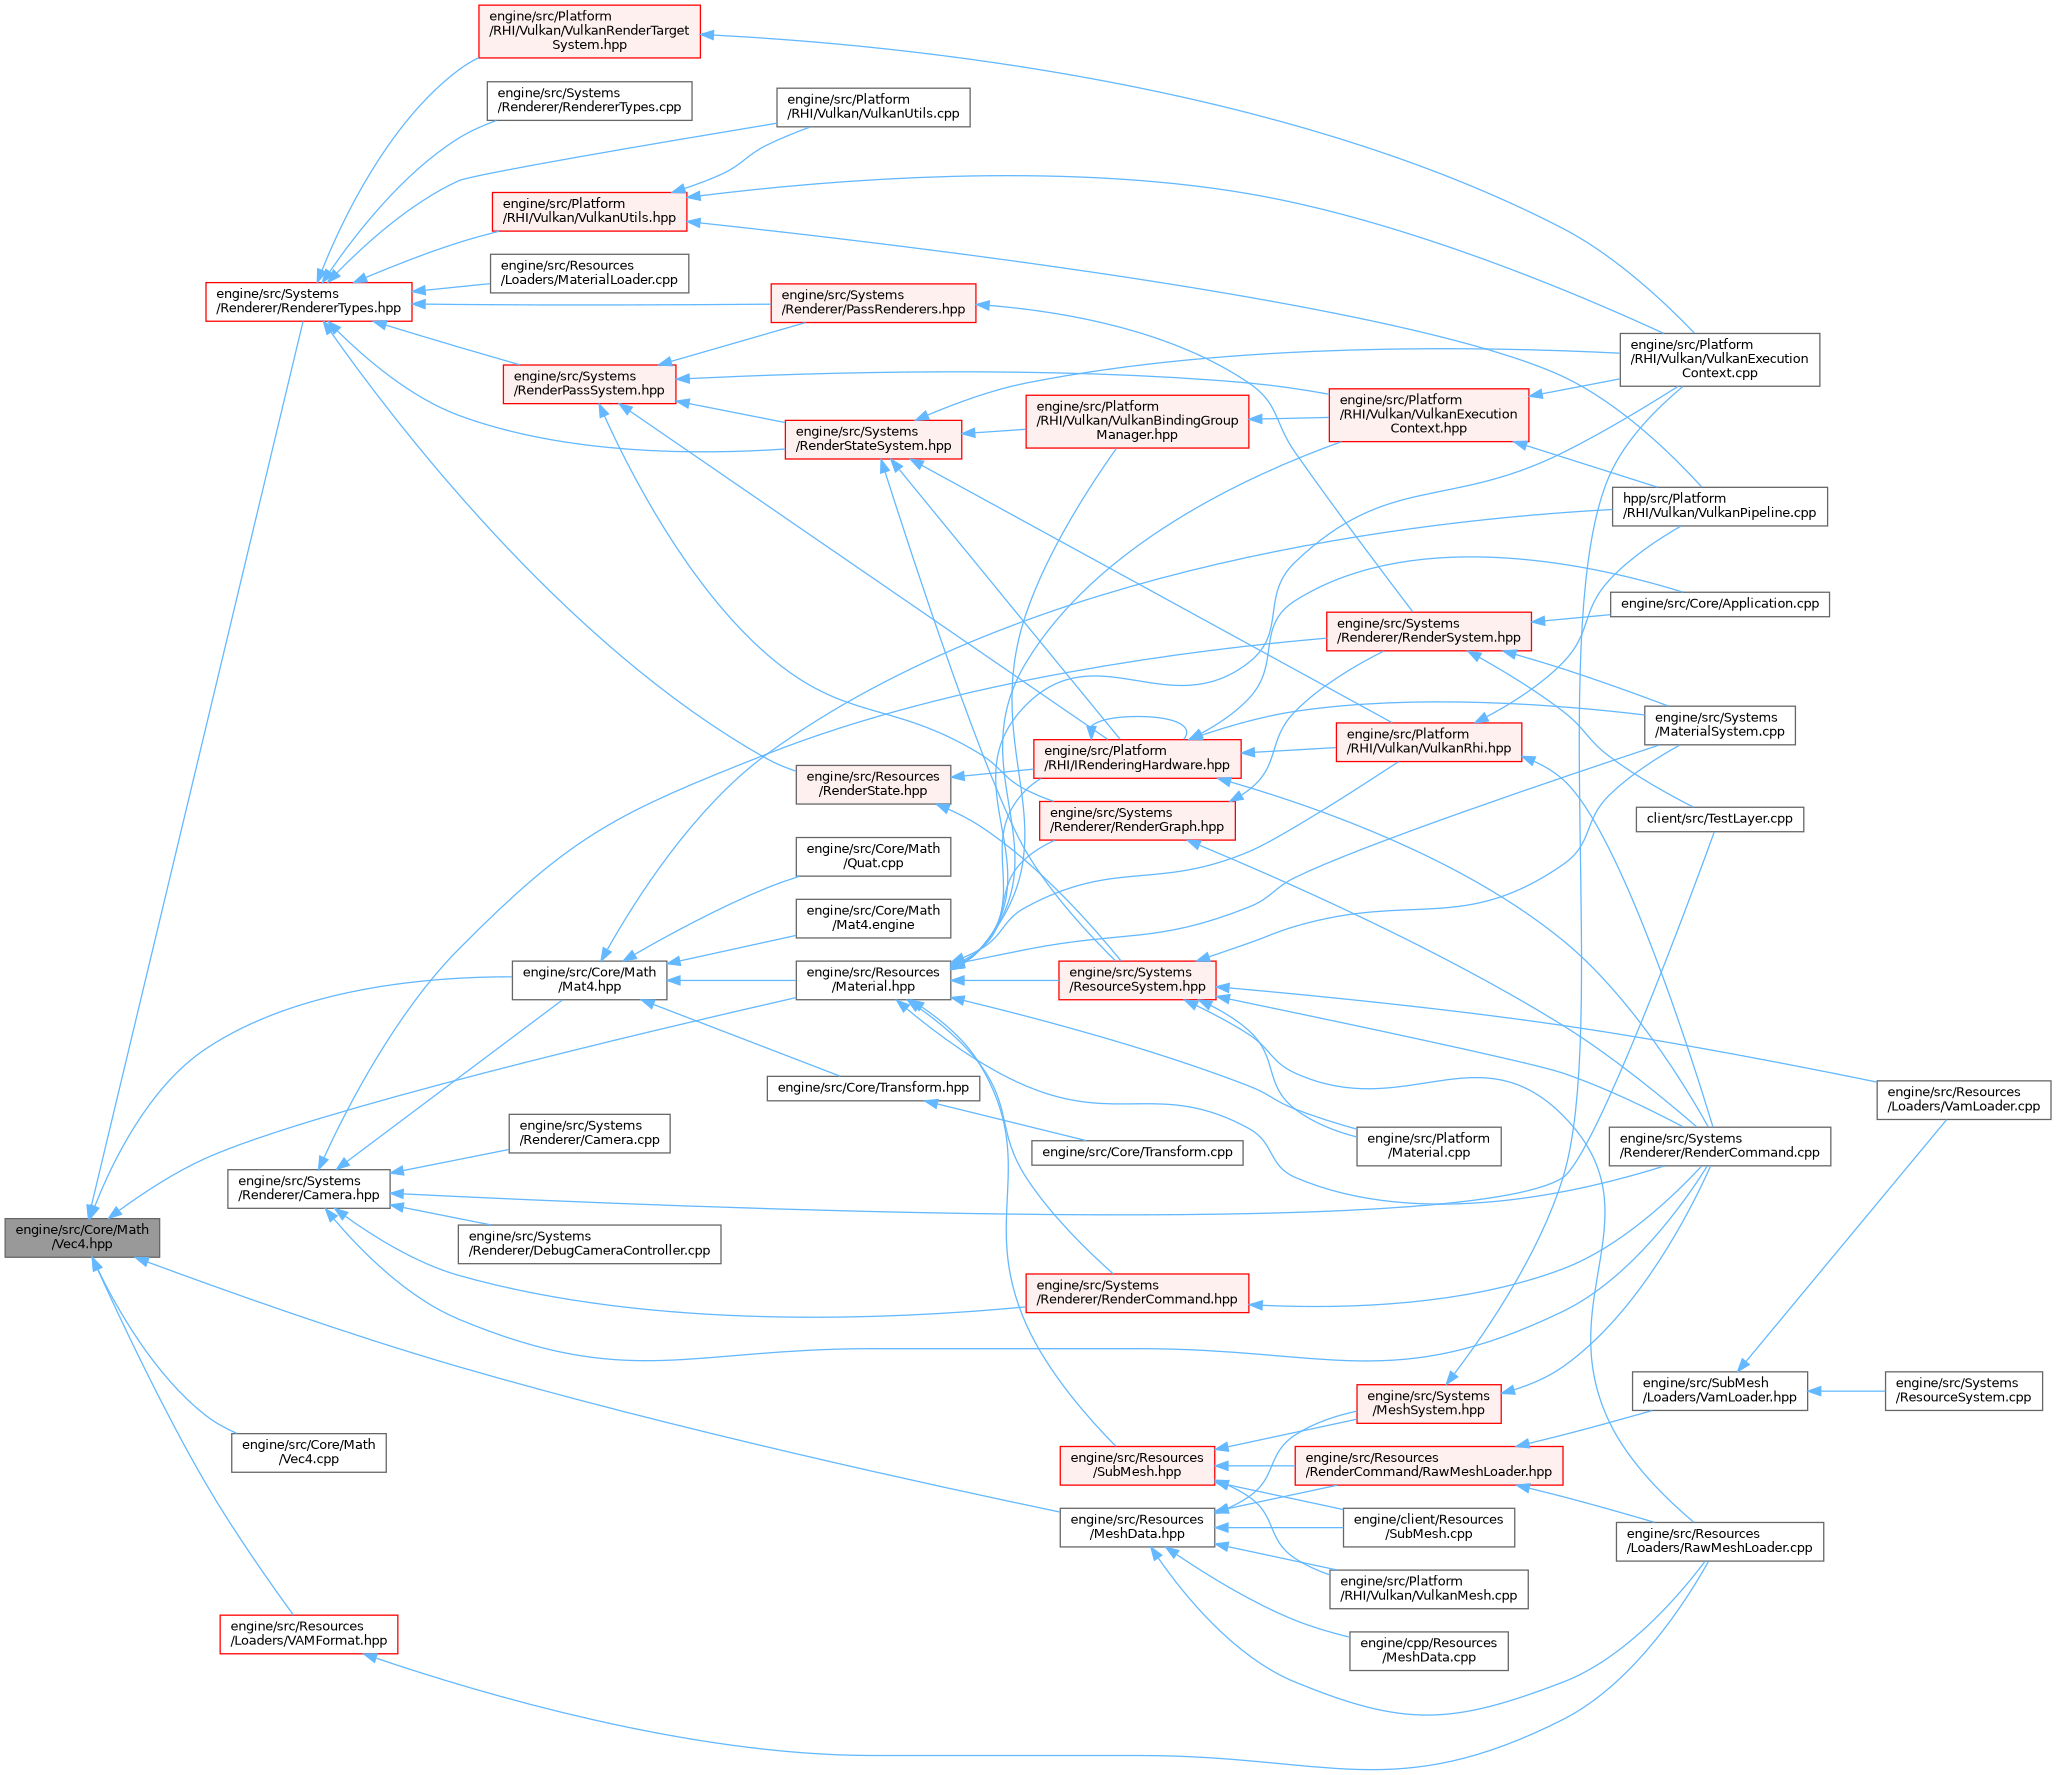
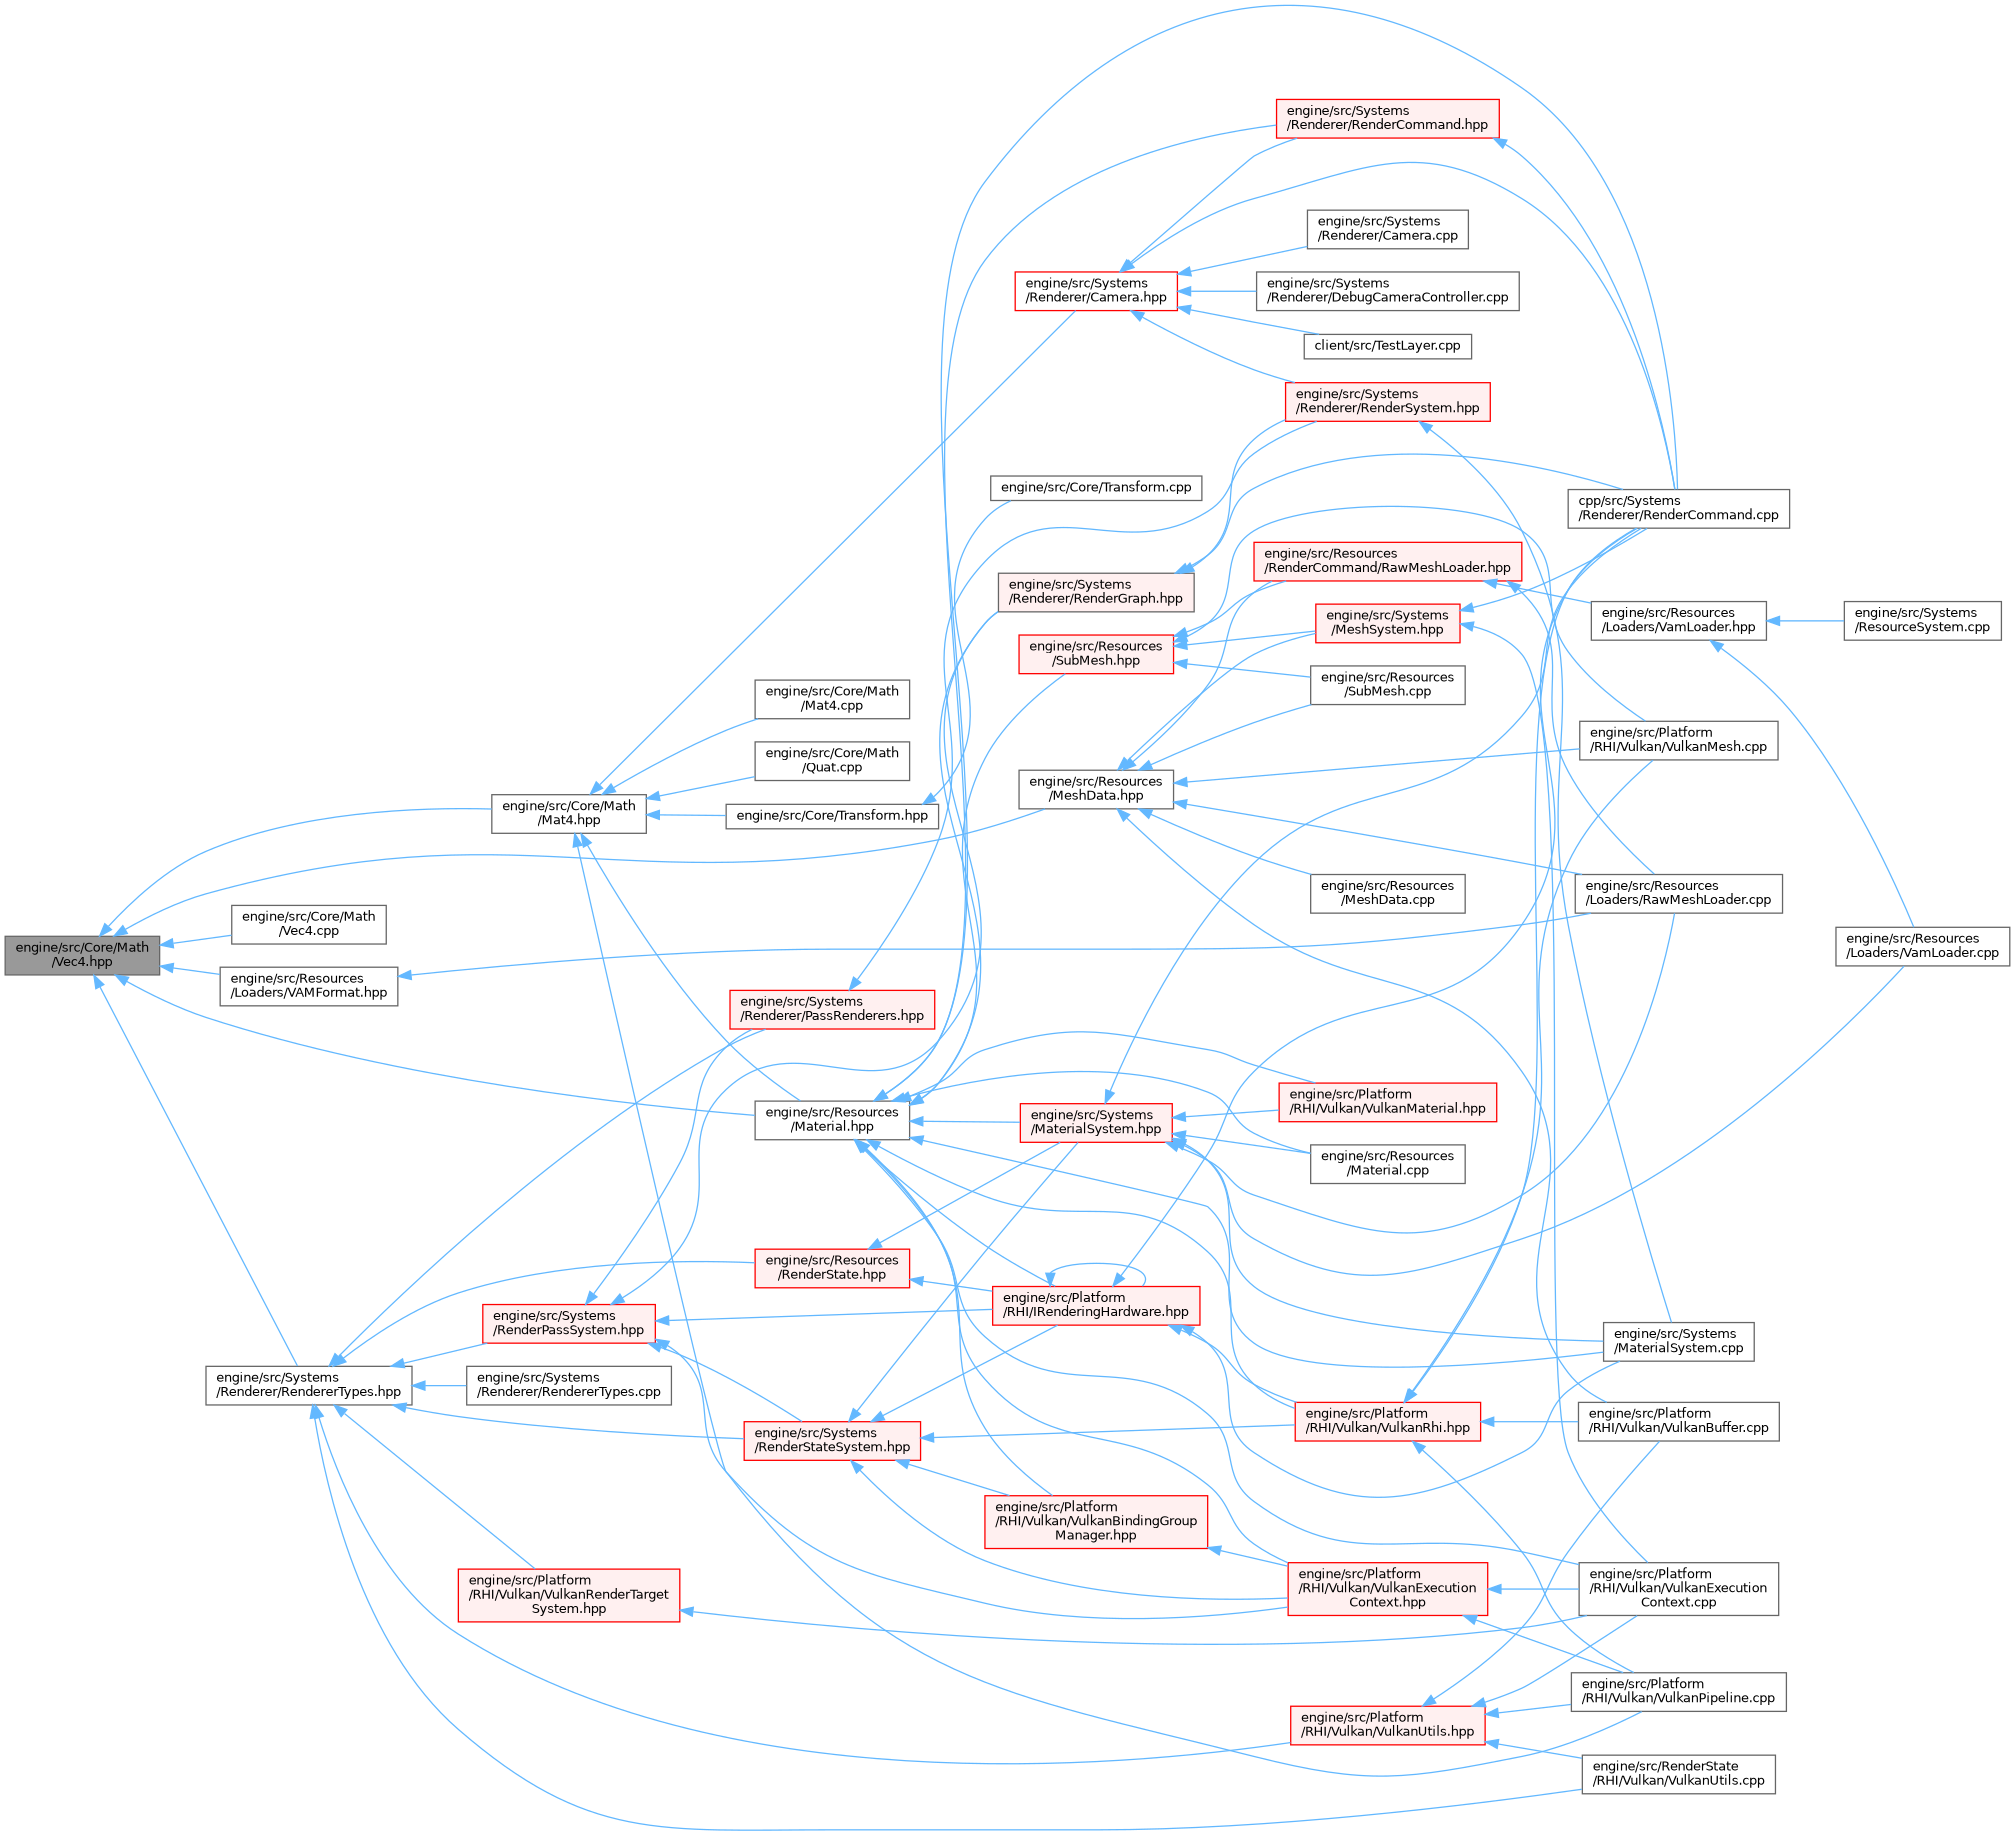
node "engine/src/Platform /RHI/Vulkan/VulkanUtils.cpp": label "engine/src/Platform /RHI/Vulkan/VulkanUtils.cpp" -> "engine/src/RenderState /RHI/Vulkan/VulkanUtils.cpp"
node "engine/src/Resources /Loaders/MaterialLoader.cpp": removed
node "engine/src/Systems /Renderer/RendererTypes.hpp": color red -> grey40
edge "engine/src/Platform /RHI/Vulkan/VulkanExecution Context.cpp" -> "engine/src/Systems /RenderStateSystem.hpp": now "engine/src/Platform /RHI/Vulkan/VulkanExecution Context.hpp" -> "engine/src/Systems /RenderStateSystem.hpp"
node "hpp/src/Platform /RHI/Vulkan/VulkanPipeline.cpp": label "hpp/src/Platform /RHI/Vulkan/VulkanPipeline.cpp" -> "engine/src/Platform /RHI/Vulkan/VulkanPipeline.cpp"
node "engine/src/Core/Application.cpp": removed
edge "client/src/TestLayer.cpp" -> "engine/src/Systems /Renderer/RenderSystem.hpp": removed
node "engine/src/Resources /RenderState.hpp": color grey40 -> red
node "engine/src/Systems /Renderer/RenderGraph.hpp": color red -> grey40
node "engine/src/Core/Math /Mat4.engine": label "engine/src/Core/Math /Mat4.engine" -> "engine/src/Core/Math /Mat4.cpp"
edge "engine/src/Platform /RHI/Vulkan/VulkanMesh.cpp" -> "engine/src/Platform /RHI/Vulkan/VulkanRhi.hpp": added
node "engine/src/Systems /ResourceSystem.hpp": label "engine/src/Systems /ResourceSystem.hpp" -> "engine/src/Systems /MaterialSystem.hpp"
edge "engine/src/Core/Math /Mat4.hpp" -> "engine/src/Systems /Renderer/Camera.hpp": reversed
node "engine/src/Platform /RHI/Vulkan/VulkanMaterial.hpp": added
node "engine/src/Platform /Material.cpp": label "engine/src/Platform /Material.cpp" -> "engine/src/Resources /Material.cpp"
node "engine/src/Systems /Renderer/RenderCommand.cpp": label "engine/src/Systems /Renderer/RenderCommand.cpp" -> "cpp/src/Systems /Renderer/RenderCommand.cpp"
node "engine/src/Systems /Renderer/Camera.hpp": color grey40 -> red
node "engine/src/SubMesh /Loaders/VamLoader.hpp": label "engine/src/SubMesh /Loaders/VamLoader.hpp" -> "engine/src/Resources /Loaders/VamLoader.hpp"
node "engine/src/Platform /RHI/Vulkan/VulkanBuffer.cpp": added
node "engine/client/Resources /SubMesh.cpp": label "engine/client/Resources /SubMesh.cpp" -> "engine/src/Resources /SubMesh.cpp"
node "engine/src/Resources /Loaders/VAMFormat.hpp": color red -> grey40
node "engine/cpp/Resources /MeshData.cpp": label "engine/cpp/Resources /MeshData.cpp" -> "engine/src/Resources /MeshData.cpp"
